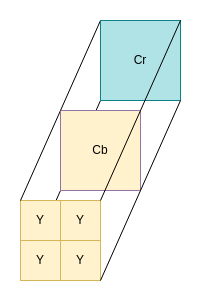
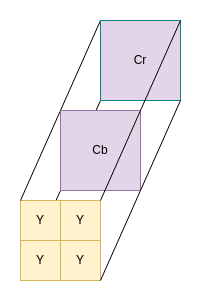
node "Cr": fillcolor #b0e3e6 -> #e1d5e7
node "Cb": fillcolor #fff2cc -> #e1d5e7
